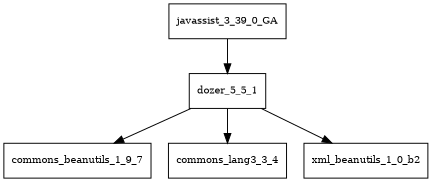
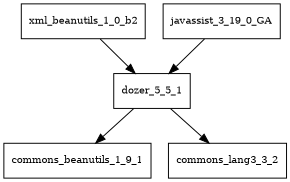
node "javassist_3_39_0_GA": label "javassist_3_39_0_GA" -> "javassist_3_19_0_GA"
edge "dozer_5_5_1" -> "xml_beanutils_1_0_b2": reversed
node "commons_beanutils_1_9_7": label "commons_beanutils_1_9_7" -> "commons_beanutils_1_9_1"
node "commons_lang3_3_4": label "commons_lang3_3_4" -> "commons_lang3_3_2"
